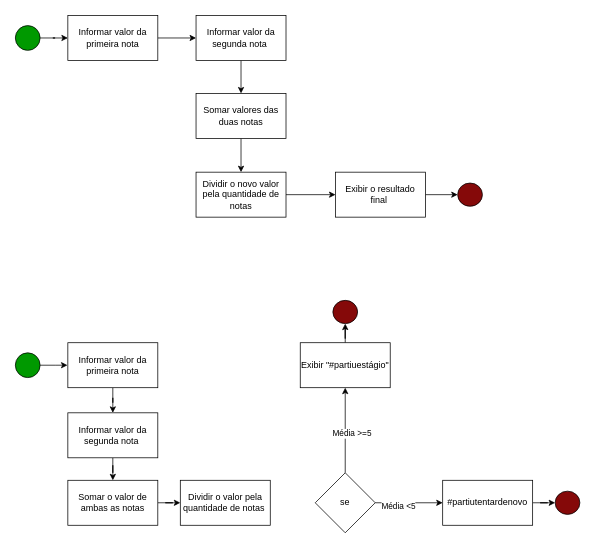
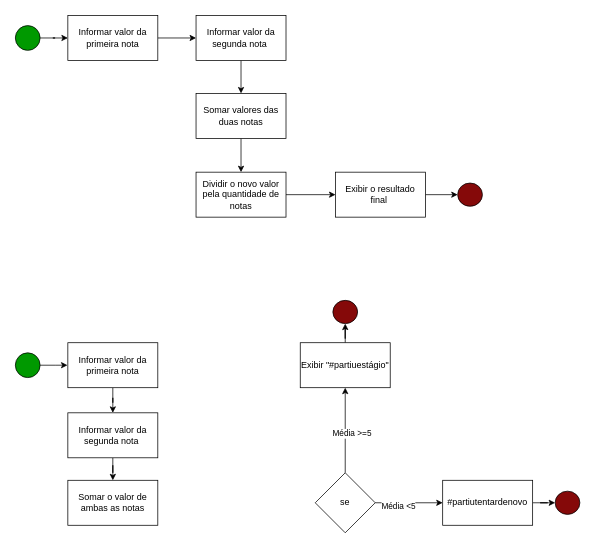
edge "Somar o valor de ambas as notas" -> "Dividir o valor pela quantidade de notas": removed
node "Dividir o valor pela quantidade de notas": removed
